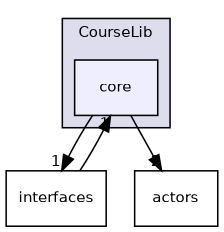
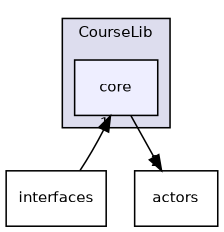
edge "core" -> "interfaces": removed
